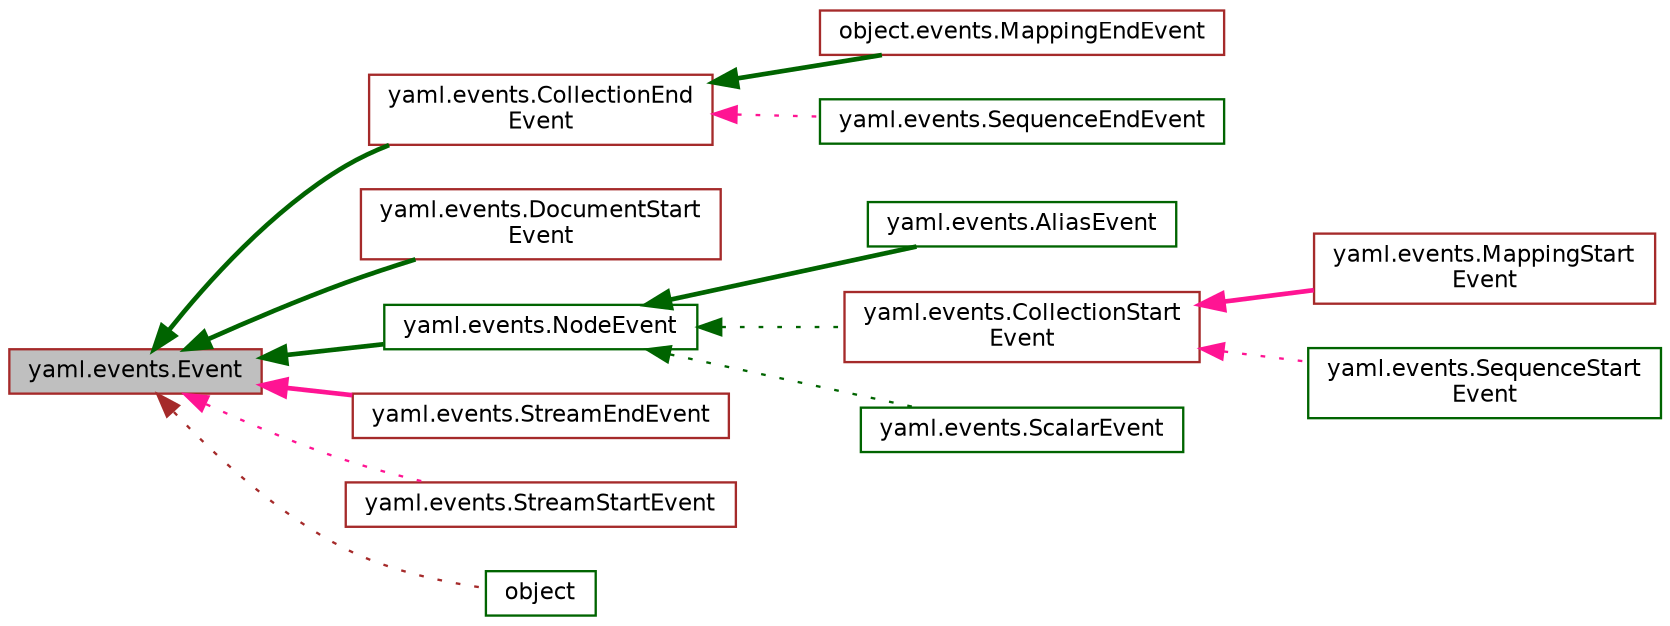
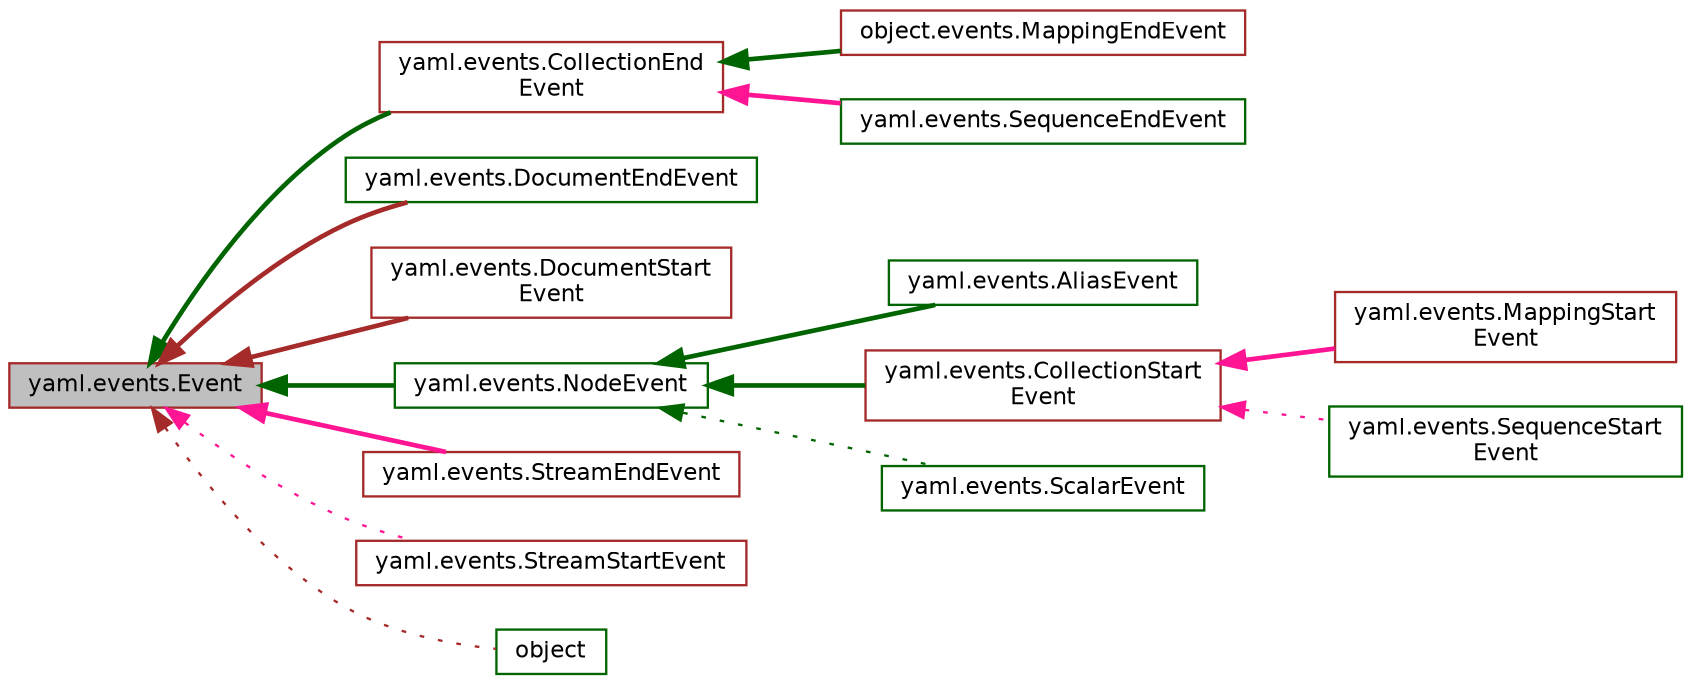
edge "yaml.events.SequenceEndEvent" -> "yaml.events.CollectionEnd Event": style dotted -> bold
node "yaml.events.DocumentEndEvent": added
edge "yaml.events.DocumentStart Event" -> "yaml.events.Event": color darkgreen -> brown
edge "yaml.events.CollectionStart Event" -> "yaml.events.NodeEvent": style dotted -> bold
